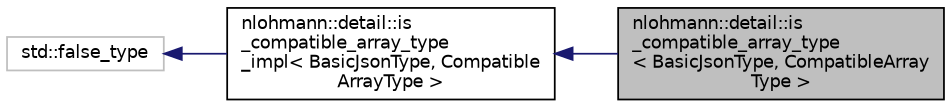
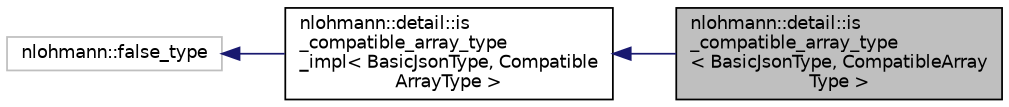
node "std::false_type": label "std::false_type" -> "nlohmann::false_type"
